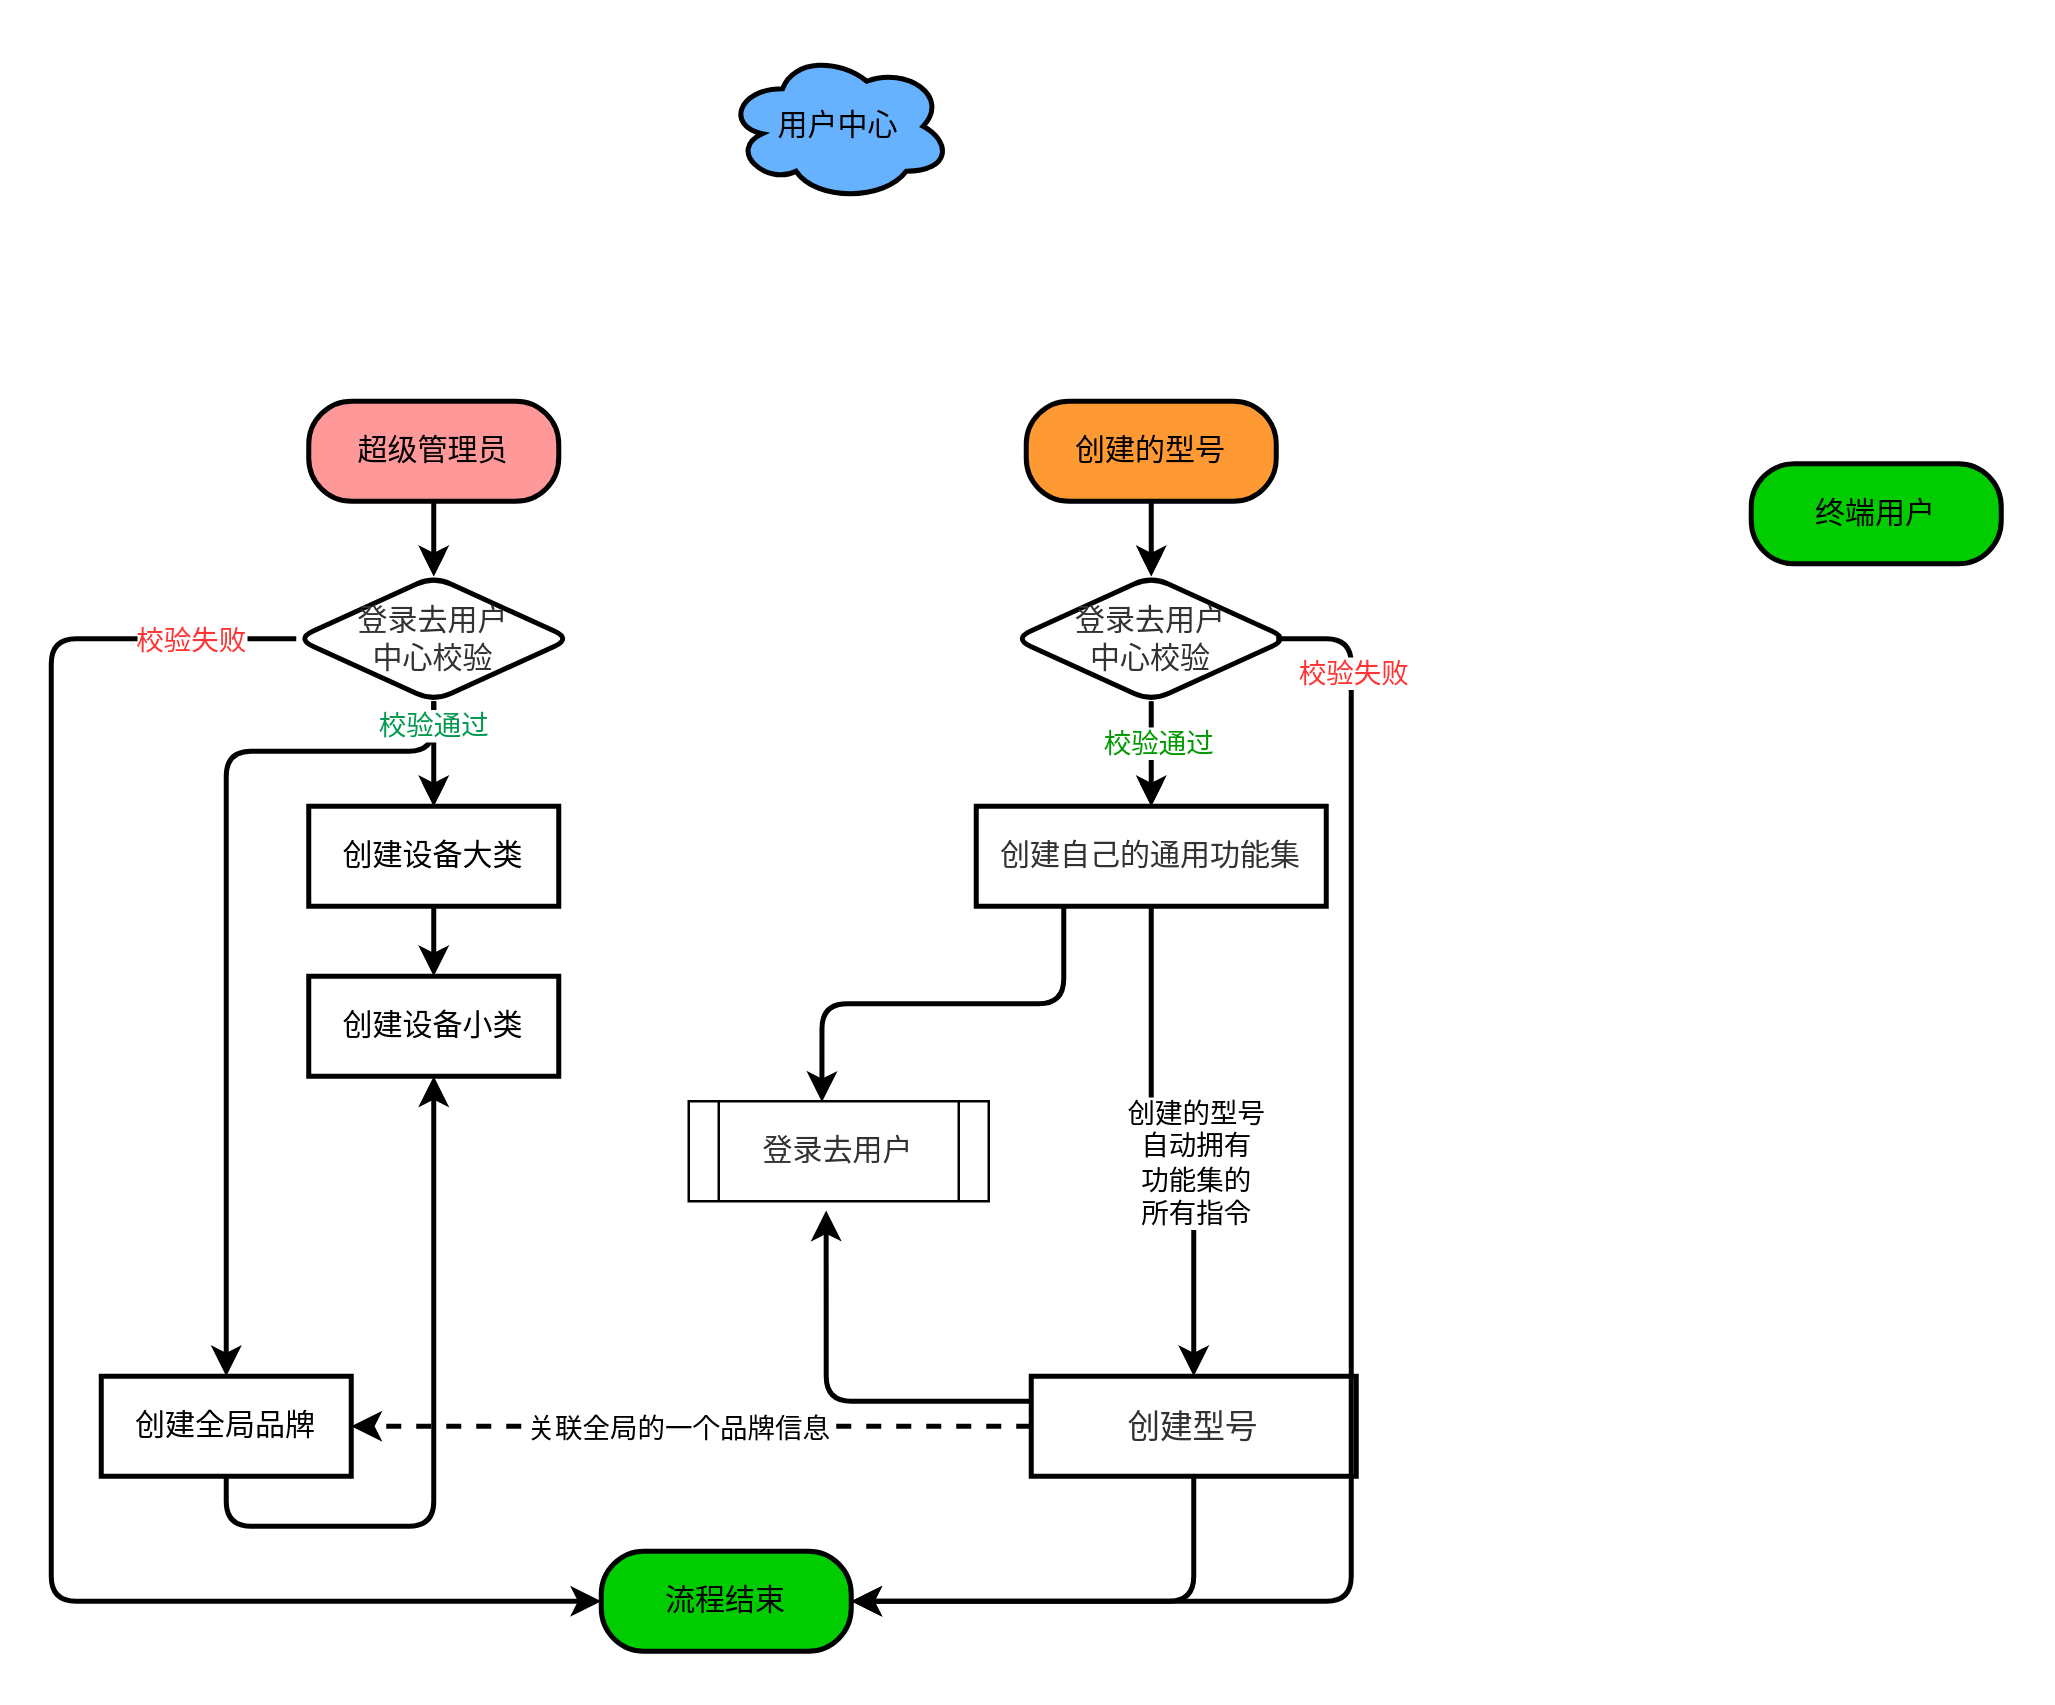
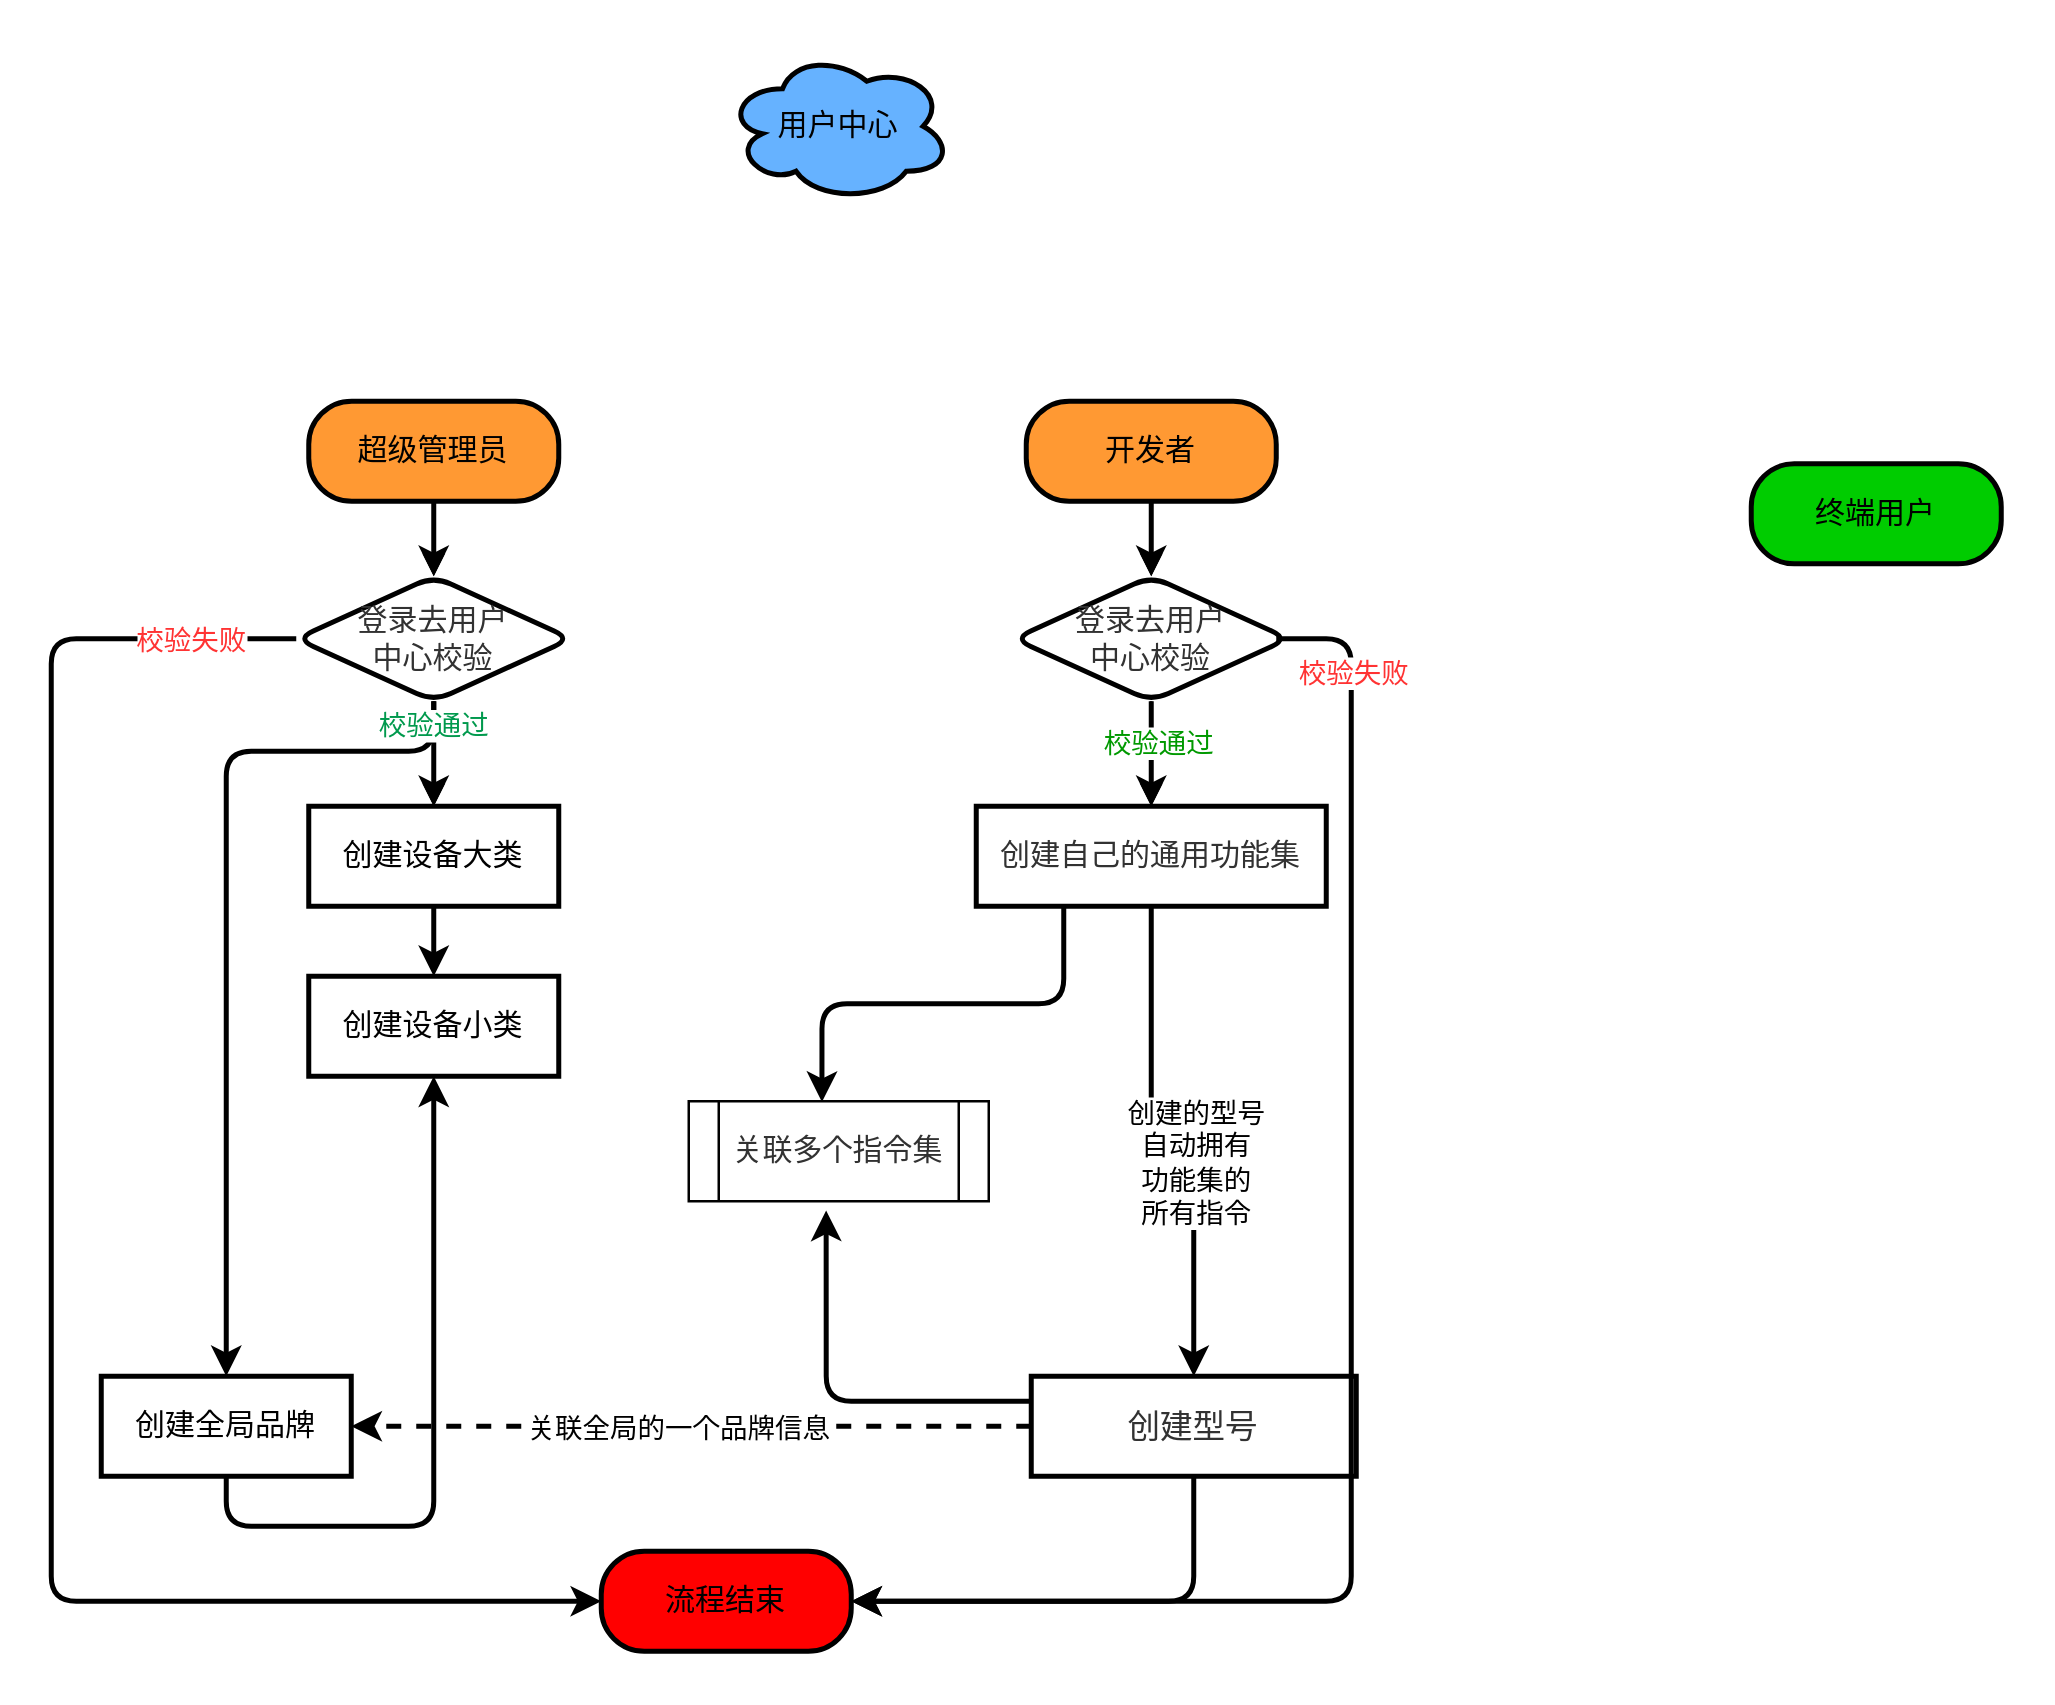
node "超级管理员": fillcolor #ff9999 -> #ff9933
node "创建的型号": label "创建的型号" -> "开发者"
node "登录去用户": label "登录去用户" -> "关联多个指令集"
node "流程结束": fillcolor #00cc00 -> #ff0000
